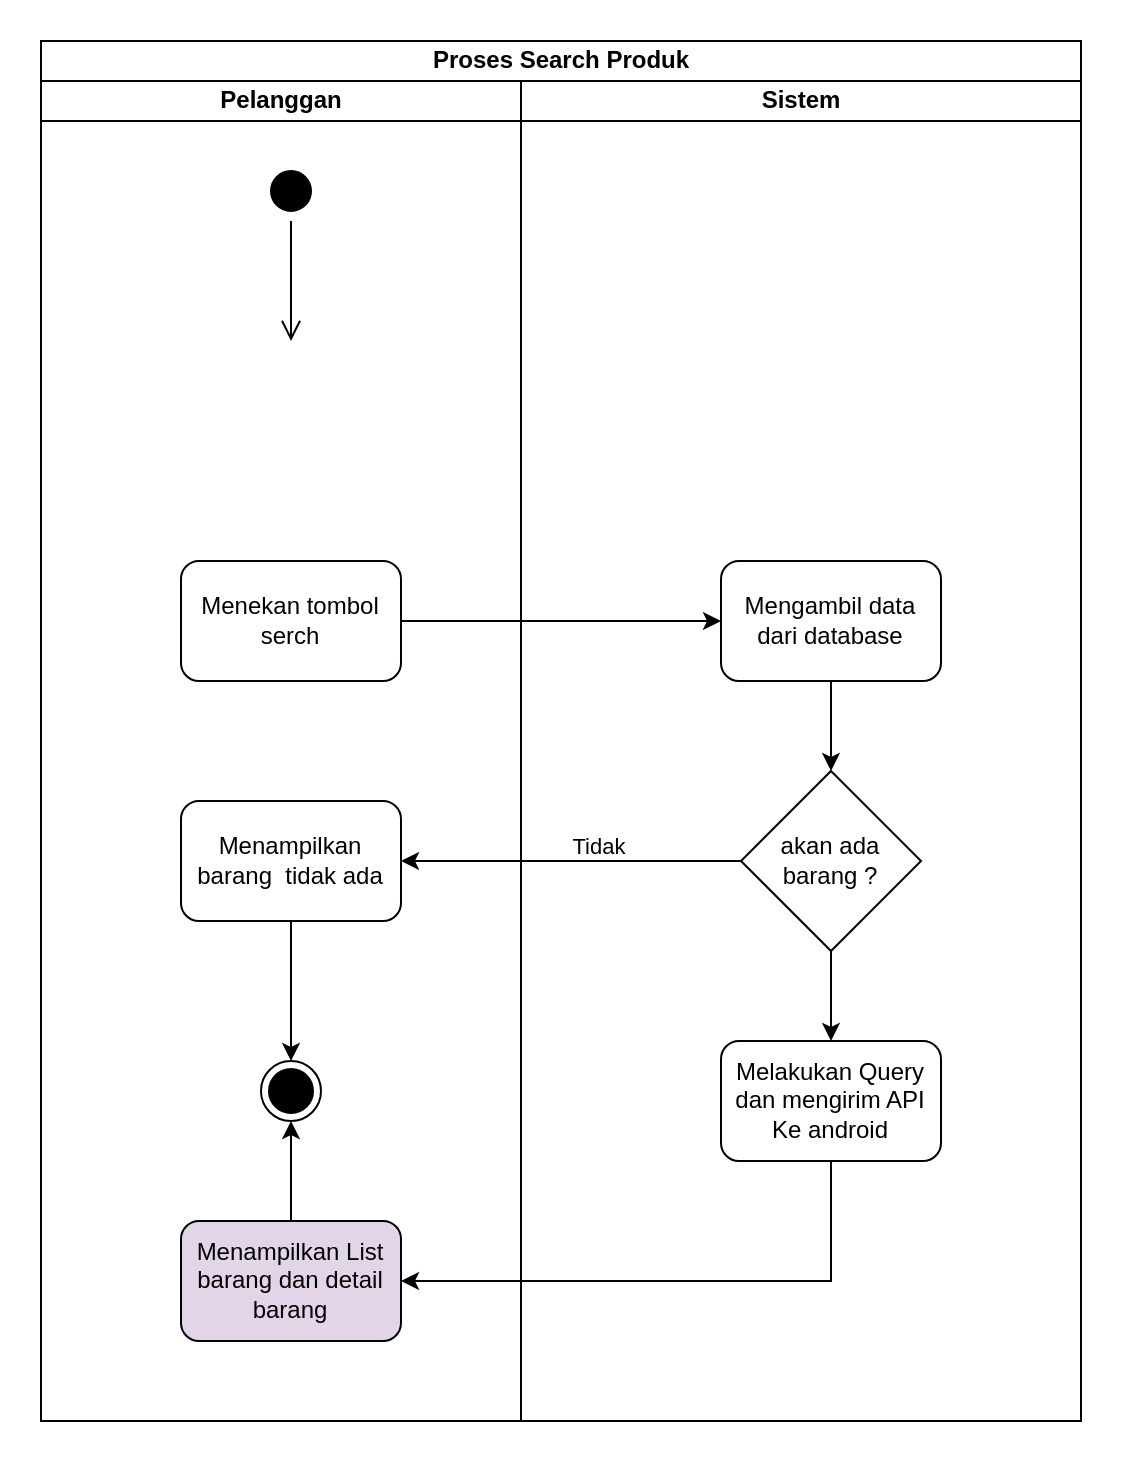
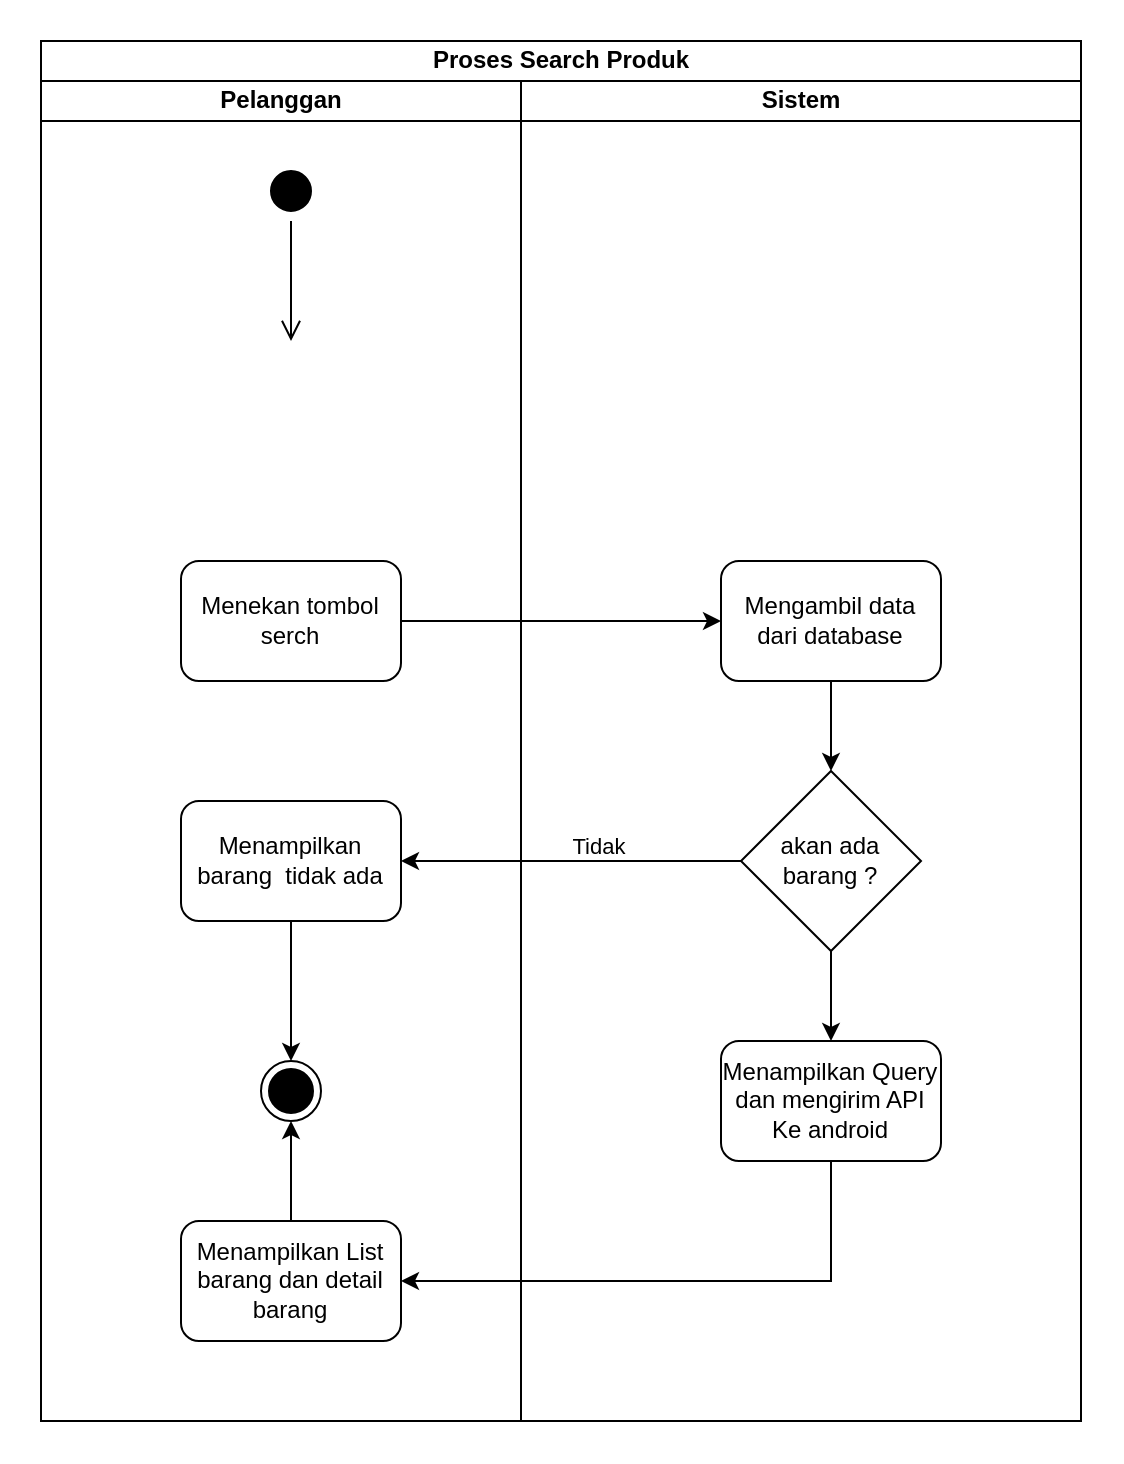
node "Melakukan Query dan mengirim API Ke android": label "Melakukan Query dan mengirim API Ke android" -> "Menampilkan Query dan mengirim API Ke android"
node "Menampilkan List barang dan detail barang": fillcolor #e1d5e7 -> #ffffff
